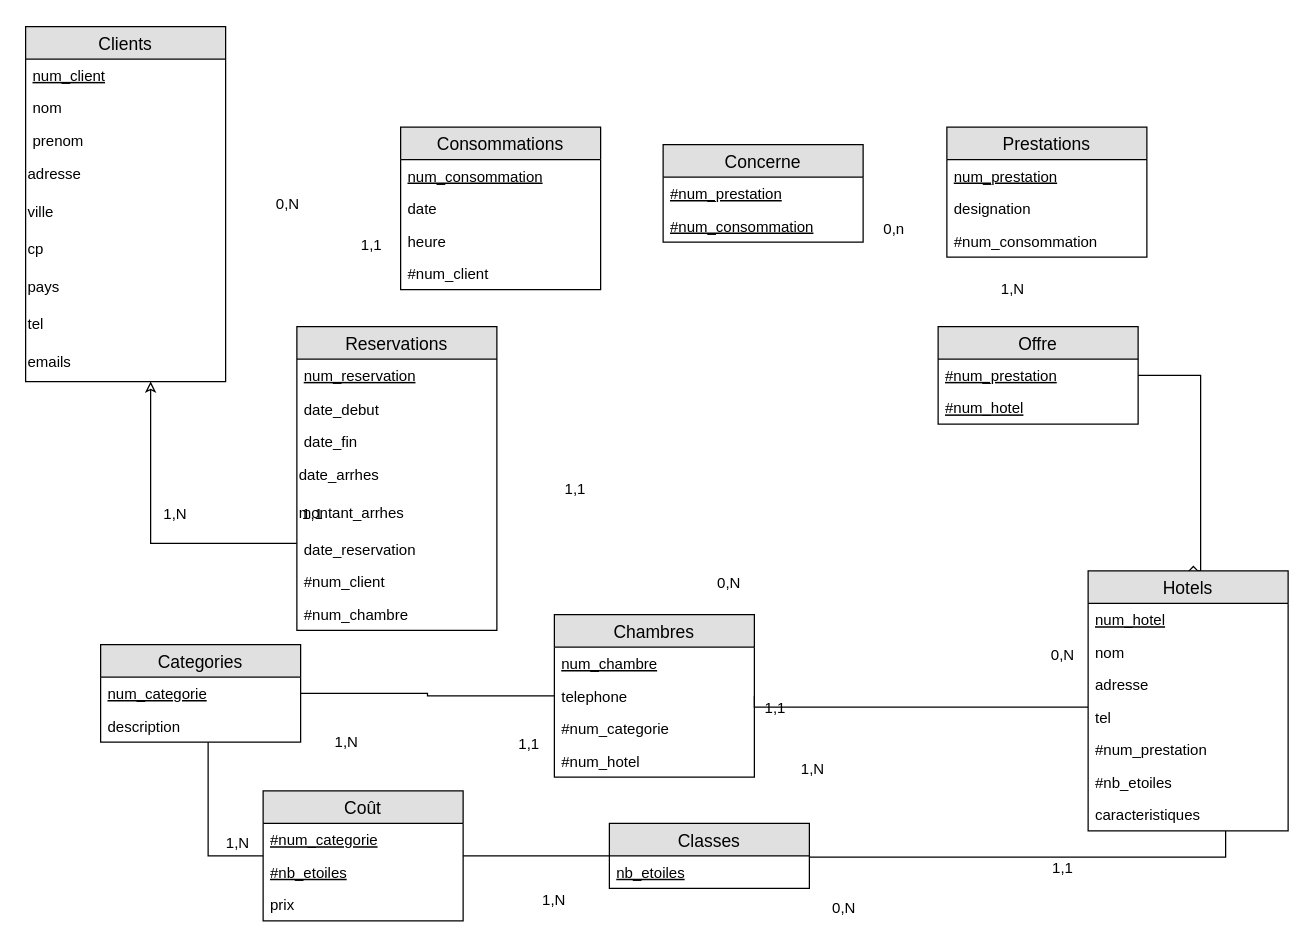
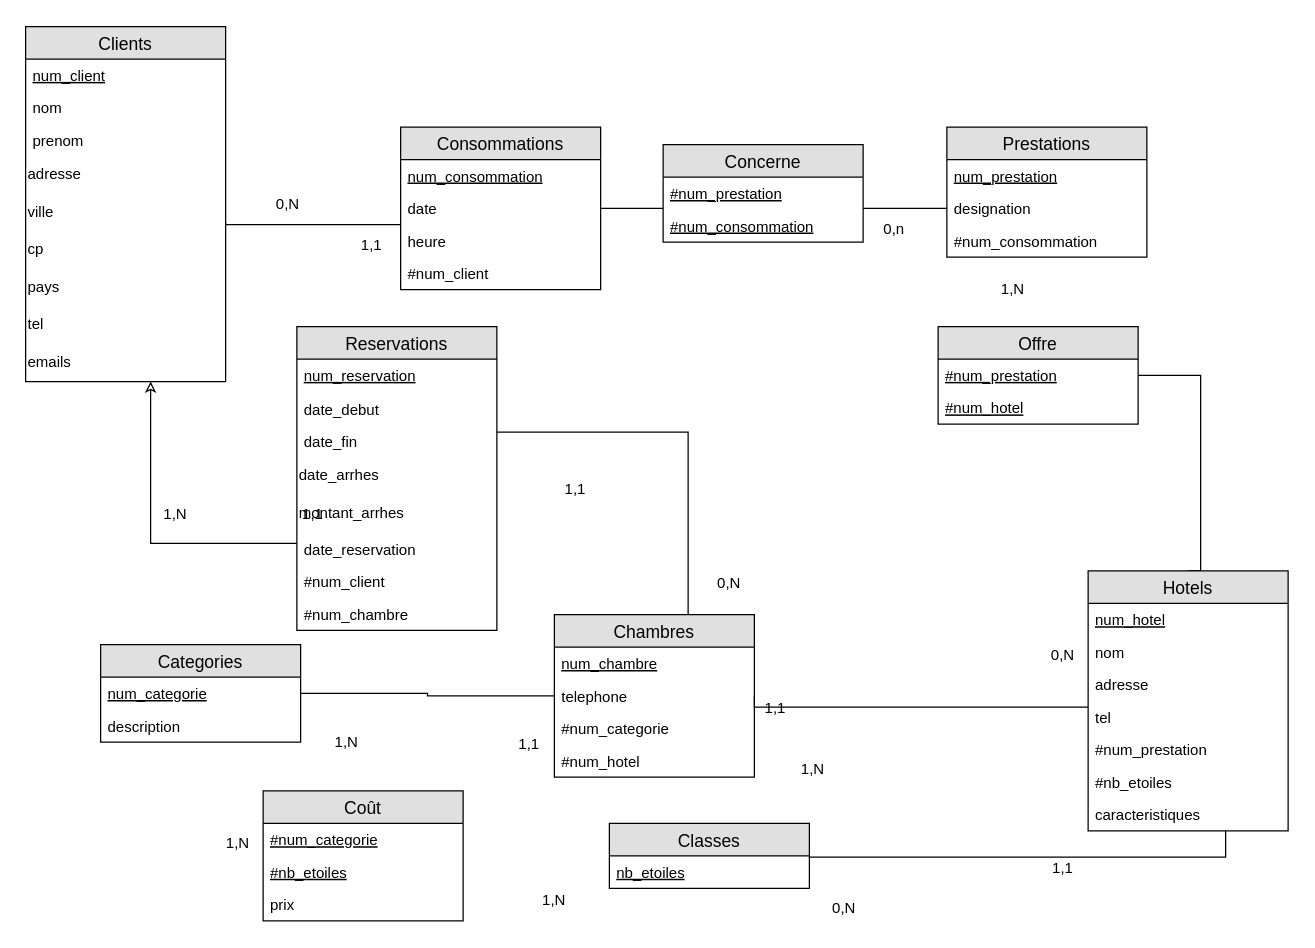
edge "date" -- "designation": added
edge "Consommations" -- "ville": added
edge "Reservations" -- "Chambres": added
edge "Offre" -> "Hotels": arrowhead diamond -> none
edge "Categories" -- "Classes": removed
